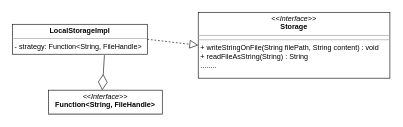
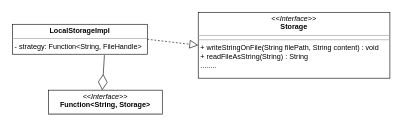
node "<<Interface>> Function<String, FileHandle>": label "<<Interface>> Function<String, FileHandle>" -> "<<Interface>> Function<String, Storage>"
